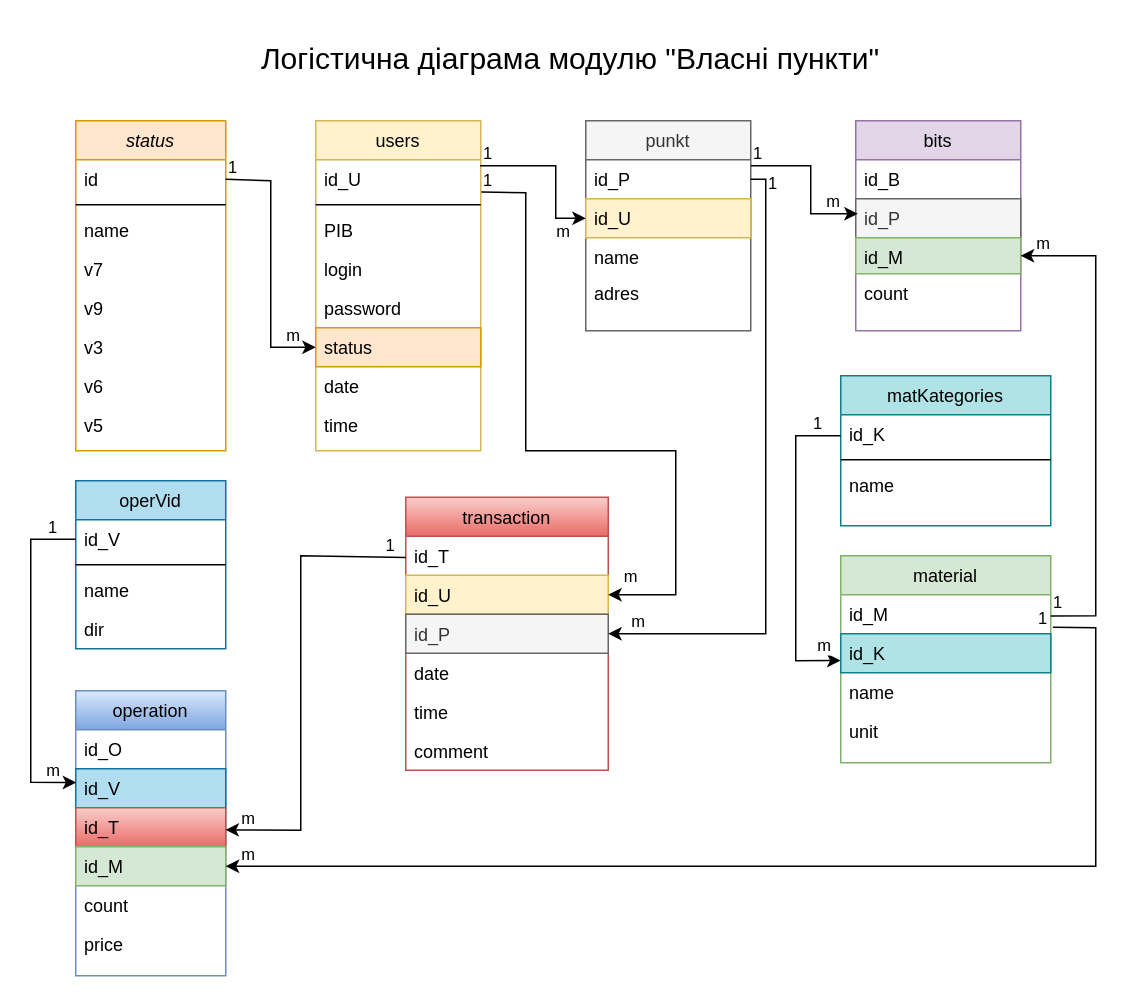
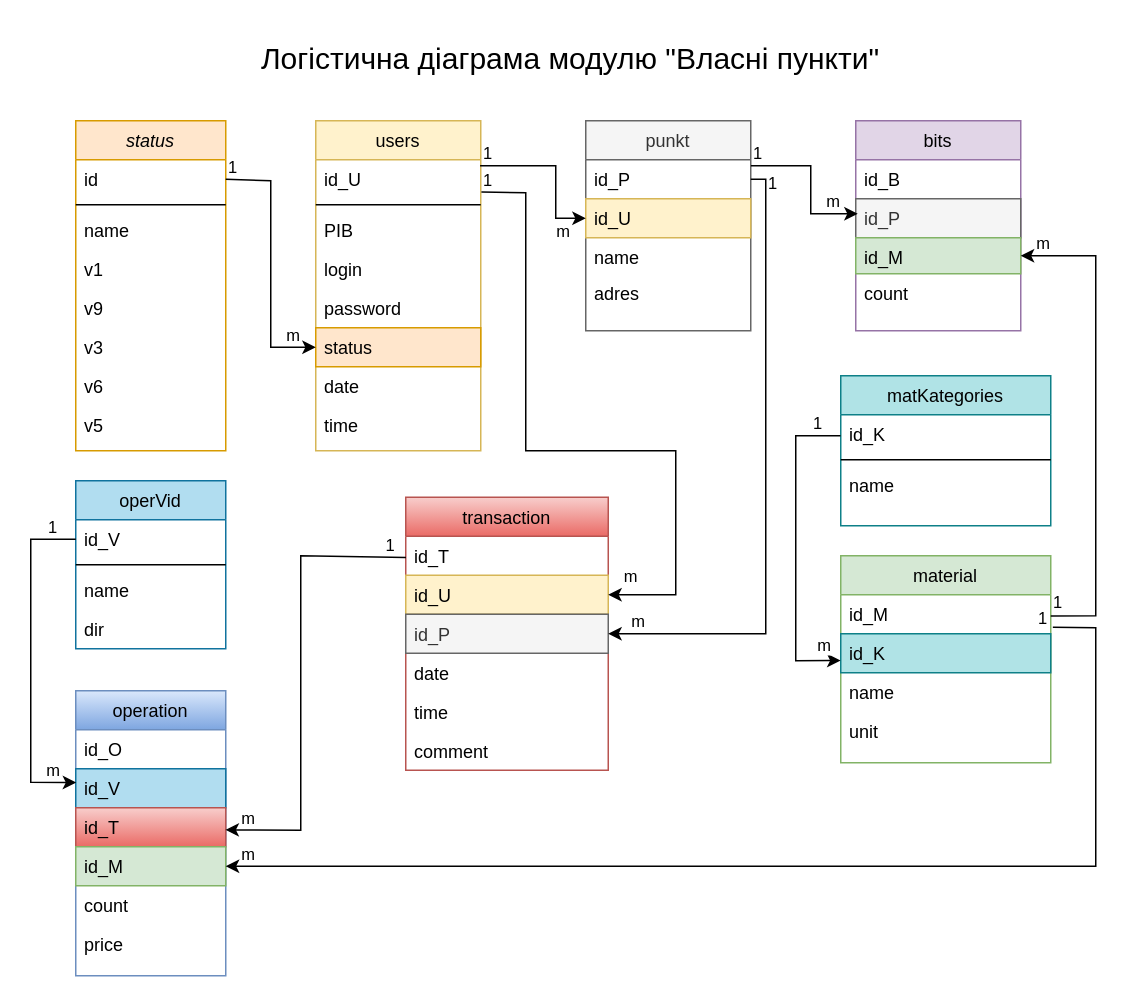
node "v7": label "v7" -> "v1"
